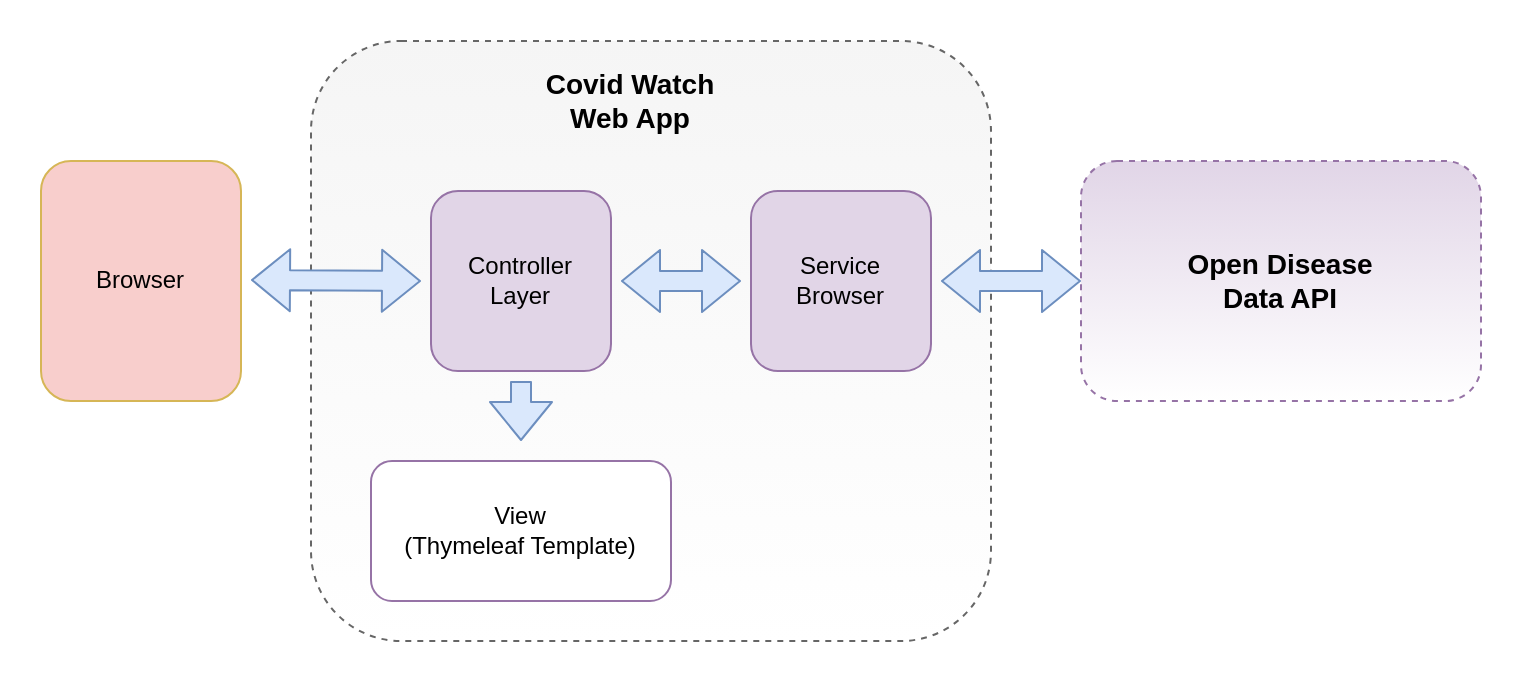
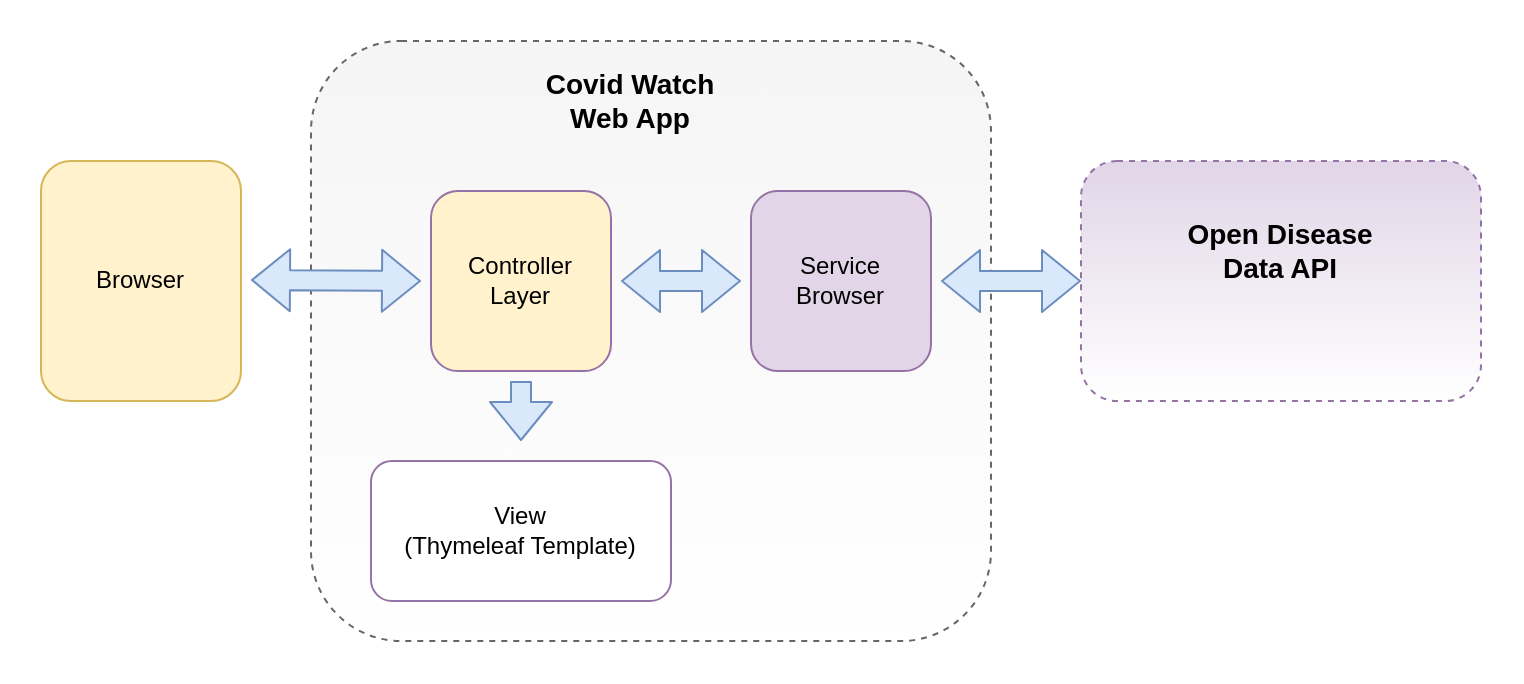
node "Browser": fillcolor #f8cecc -> #fff2cc
node "Controller Layer": fillcolor #e1d5e7 -> #fff2cc
node "Open DiseaseData API": moved (1281, 281) -> (1281, 251)
